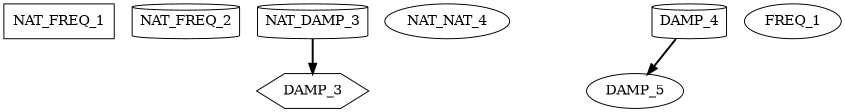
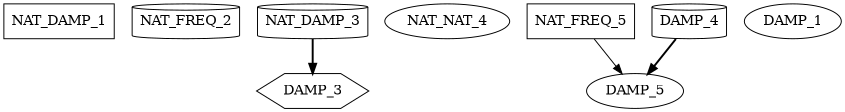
node "NAT_FREQ_1": label "NAT_FREQ_1" -> "NAT_DAMP_1"
node "NAT_FREQ_5": added
node "FREQ_1": label "FREQ_1" -> "DAMP_1"
